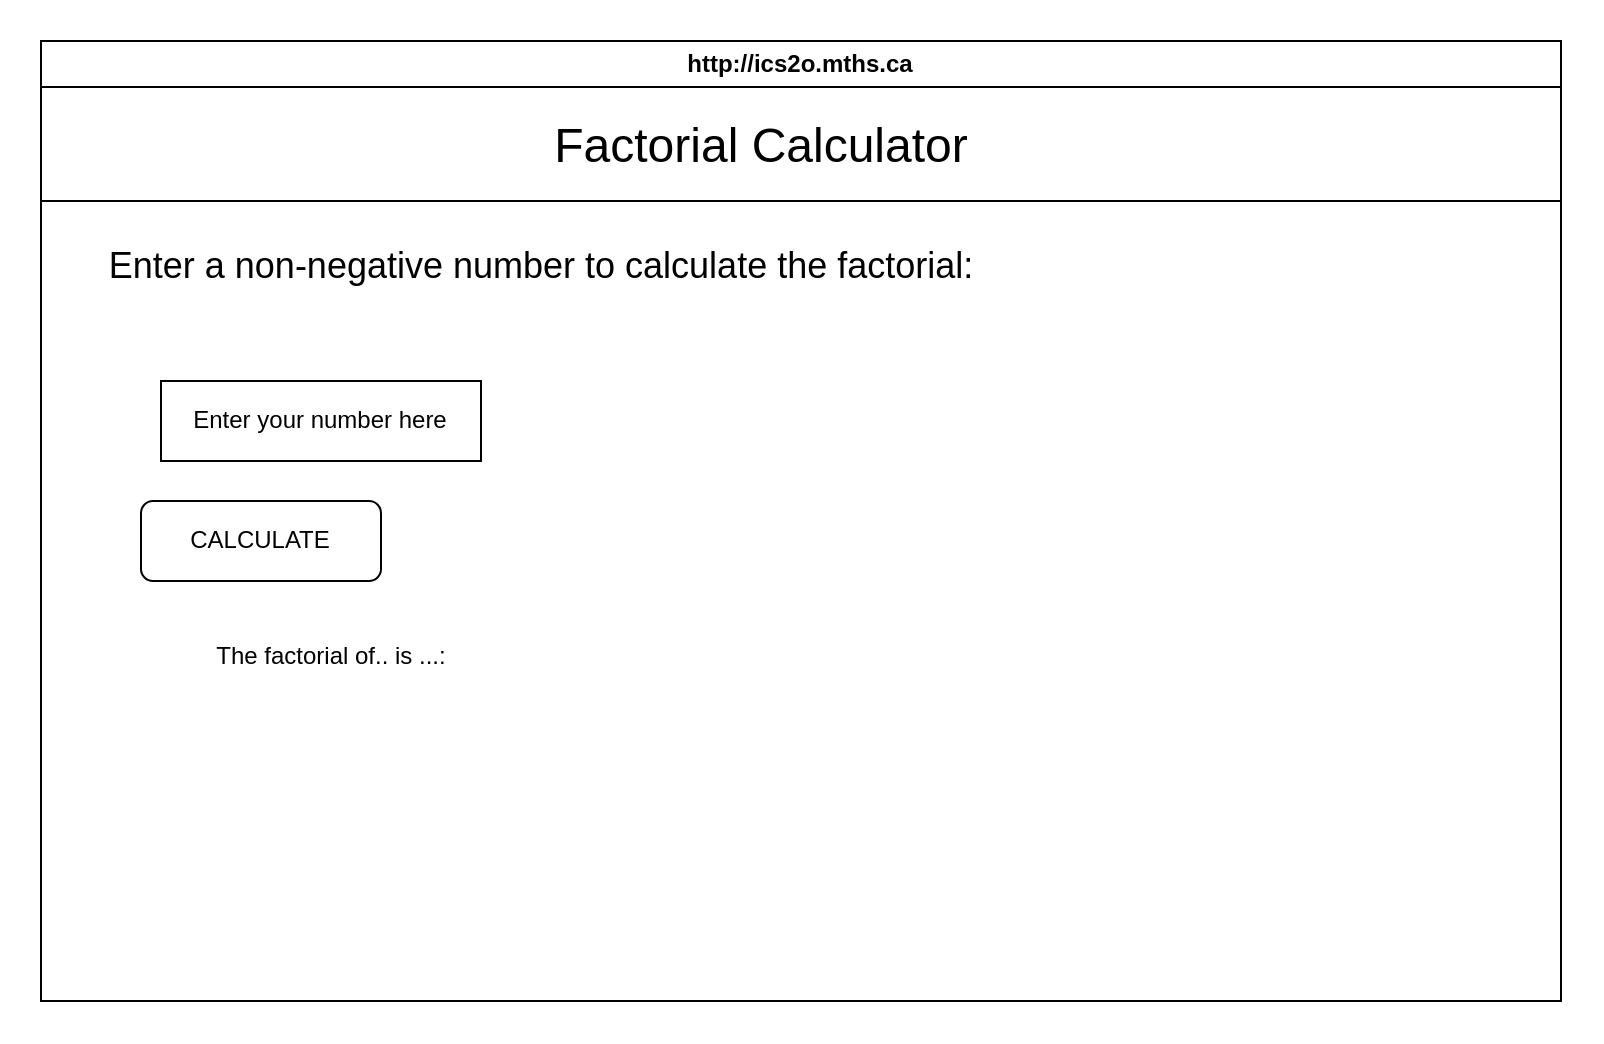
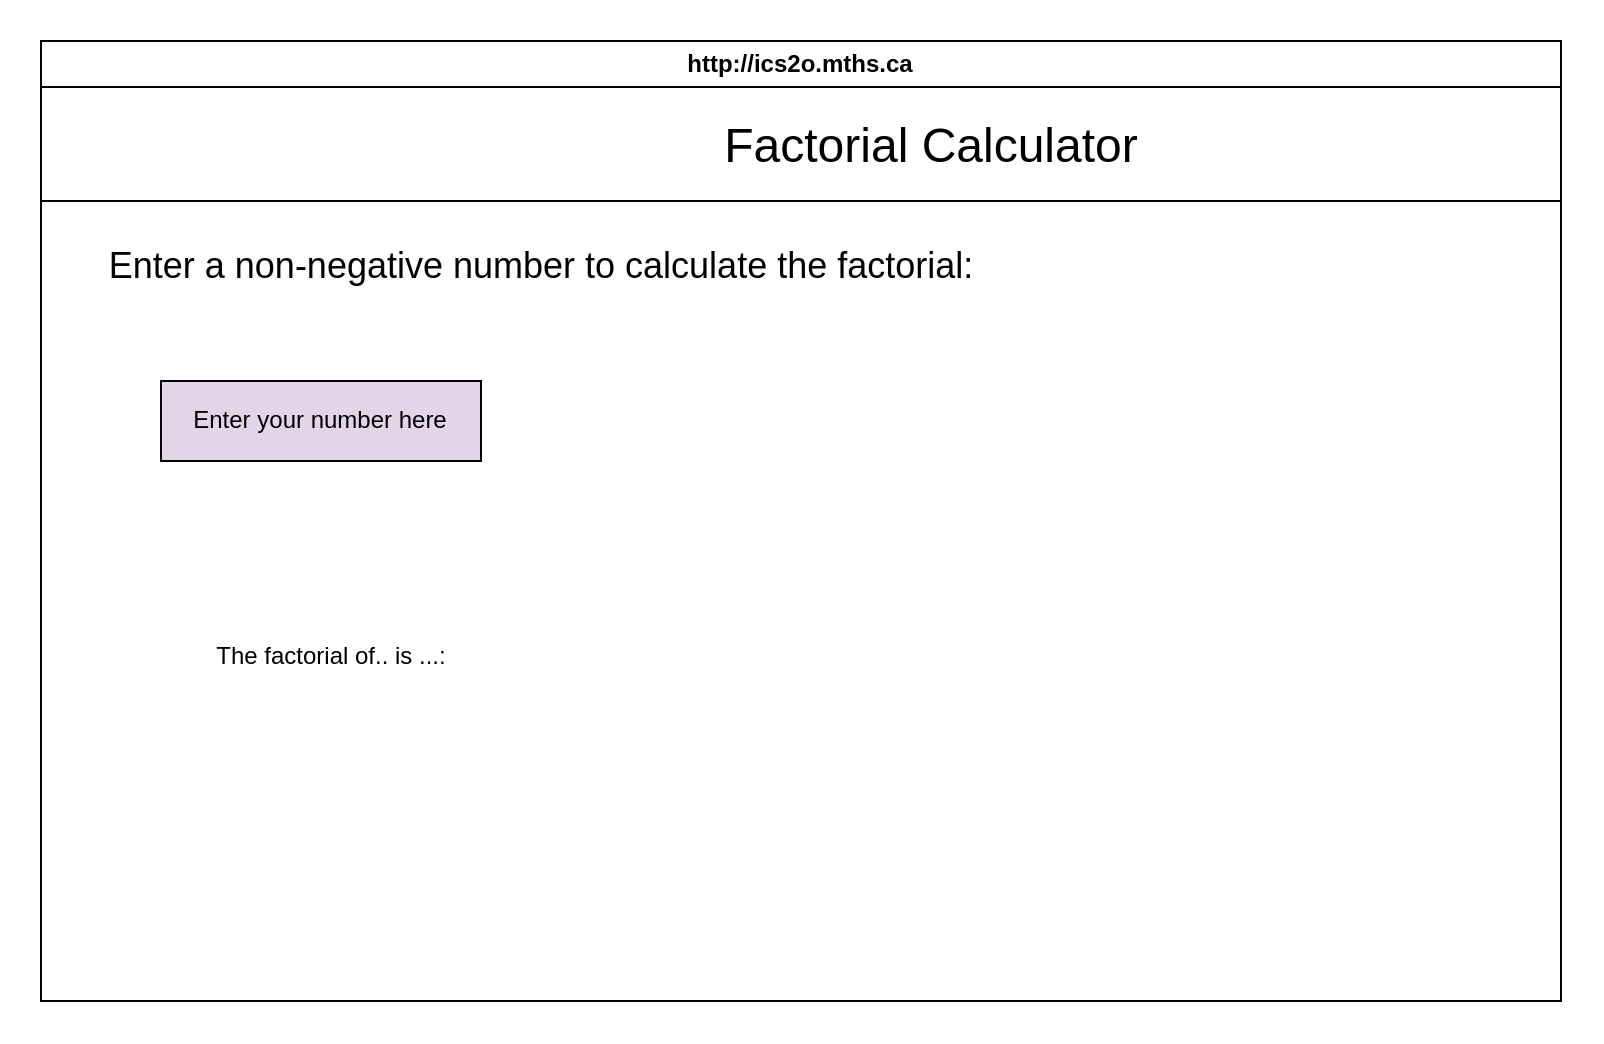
node "Factorial Calculator": moved (761, 147) -> (931, 147)
node "Enter your number here": fillcolor #ffffff -> #e1d5e7
node "CALCULATE": removed
